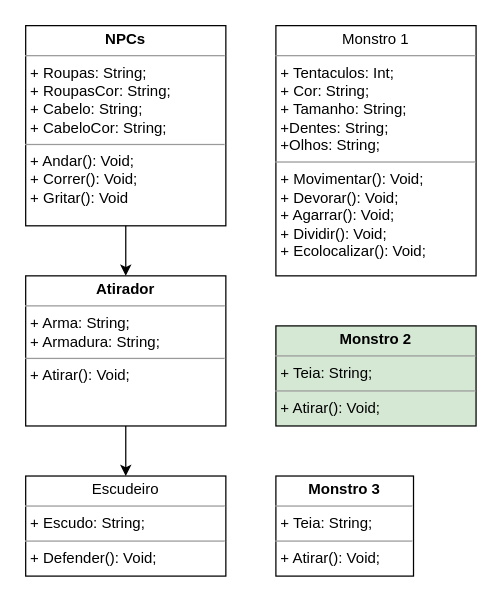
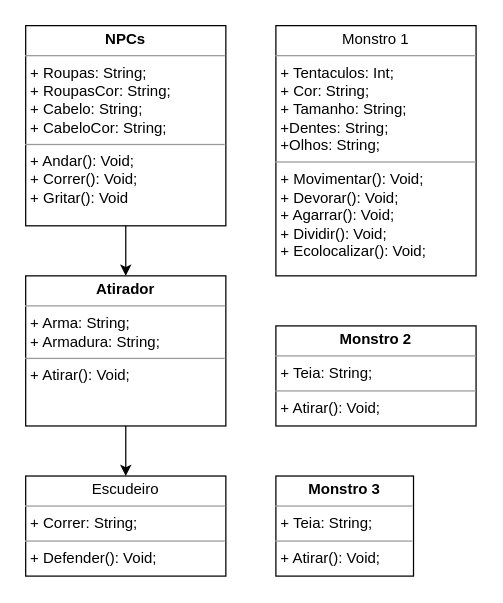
node "Monstro 2 + Teia: String; + Atirar(): Void;": fillcolor #d5e8d4 -> #ffffff
node "Escudeiro + Escudo: String; + Defender(): Void;": label "Escudeiro + Escudo: String; + Defender(): Void;" -> "Escudeiro + Correr: String; + Defender(): Void;"
